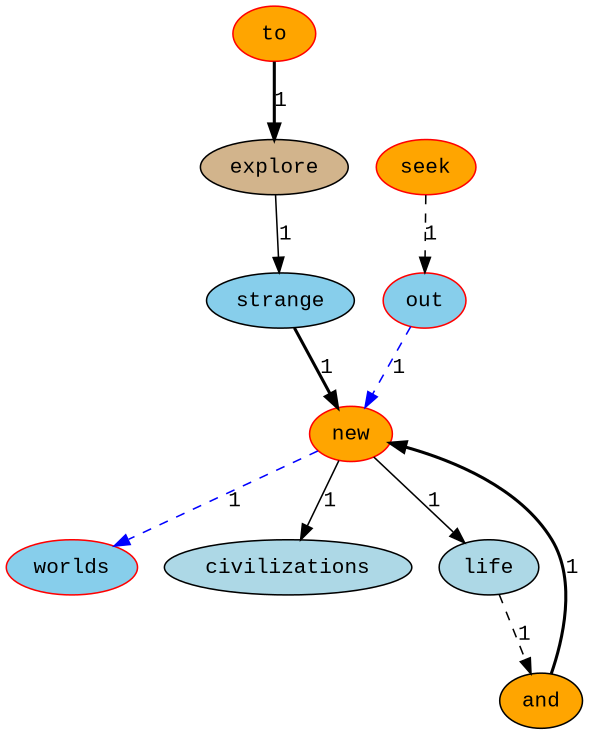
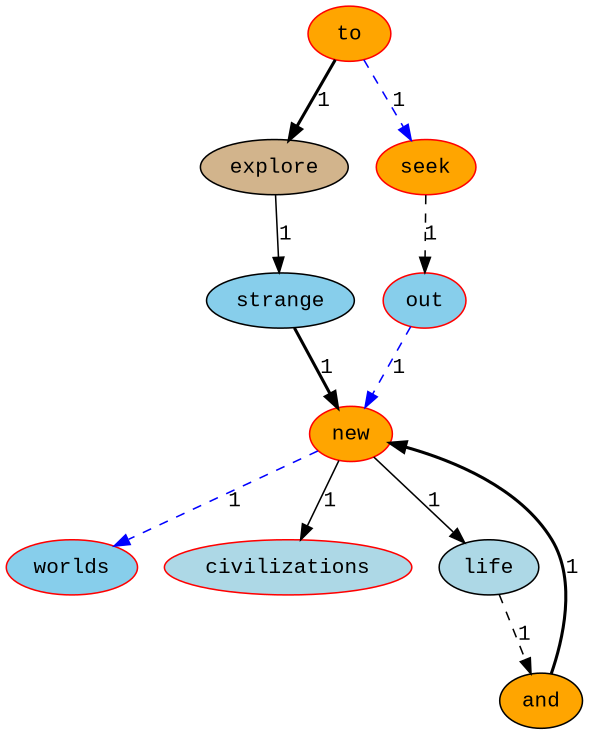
edge "to" -> "seek": added, label "1"
node "civilizations": color black -> red
